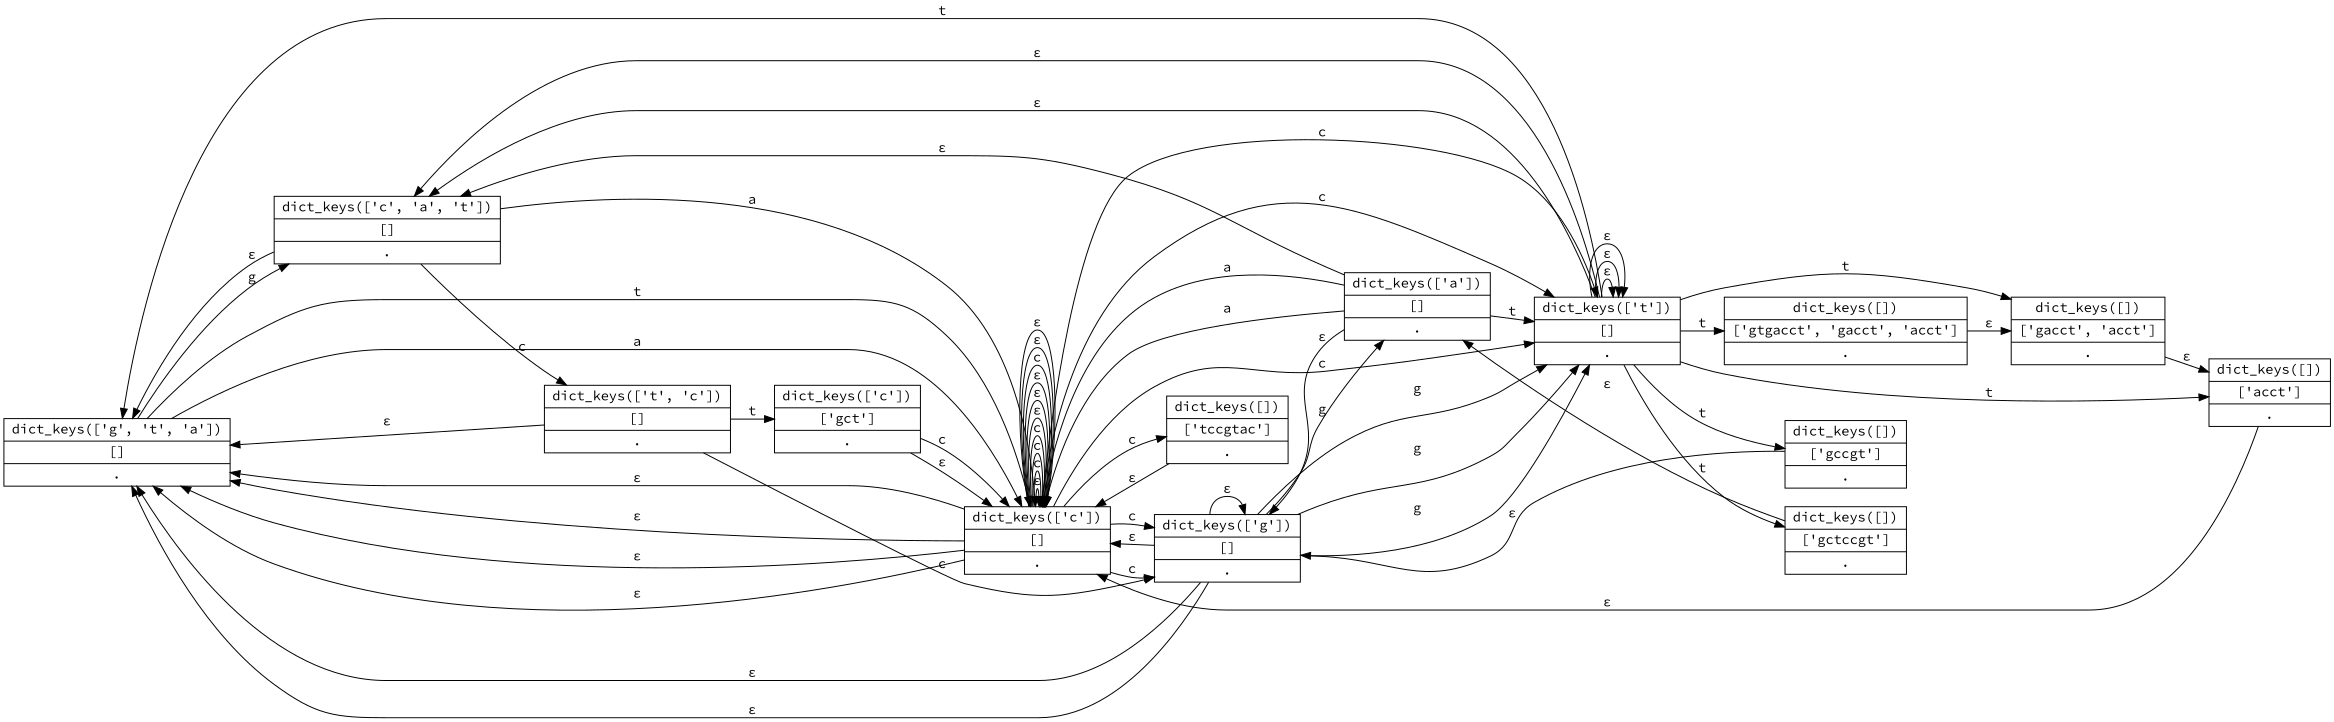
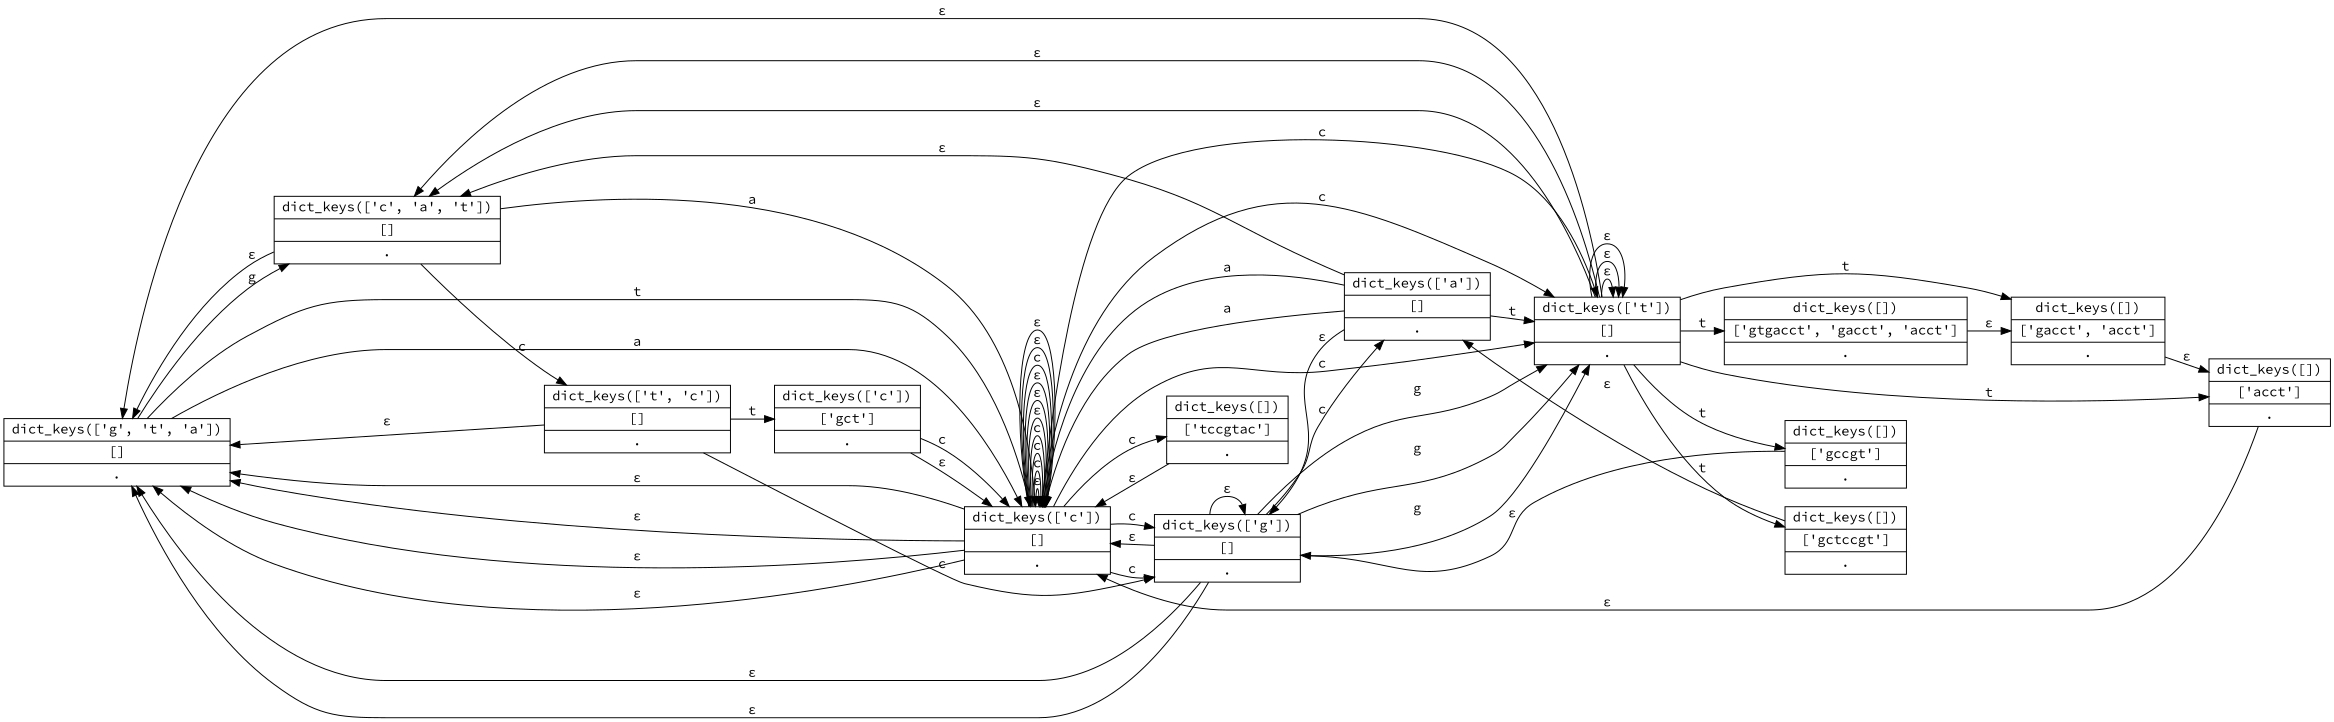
edge "dict_keys(['t'])" -> "dict_keys(['g', 't', 'a'])": label "t" -> "ε"
edge "dict_keys(['g'])" -> "dict_keys(['a'])": label "g" -> "c"
